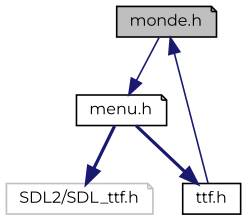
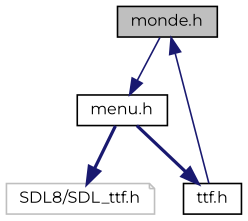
node "monde.h": shape note -> box
node "menu.h": shape note -> box
node "SDL2/SDL_ttf.h": label "SDL2/SDL_ttf.h" -> "SDL8/SDL_ttf.h"
